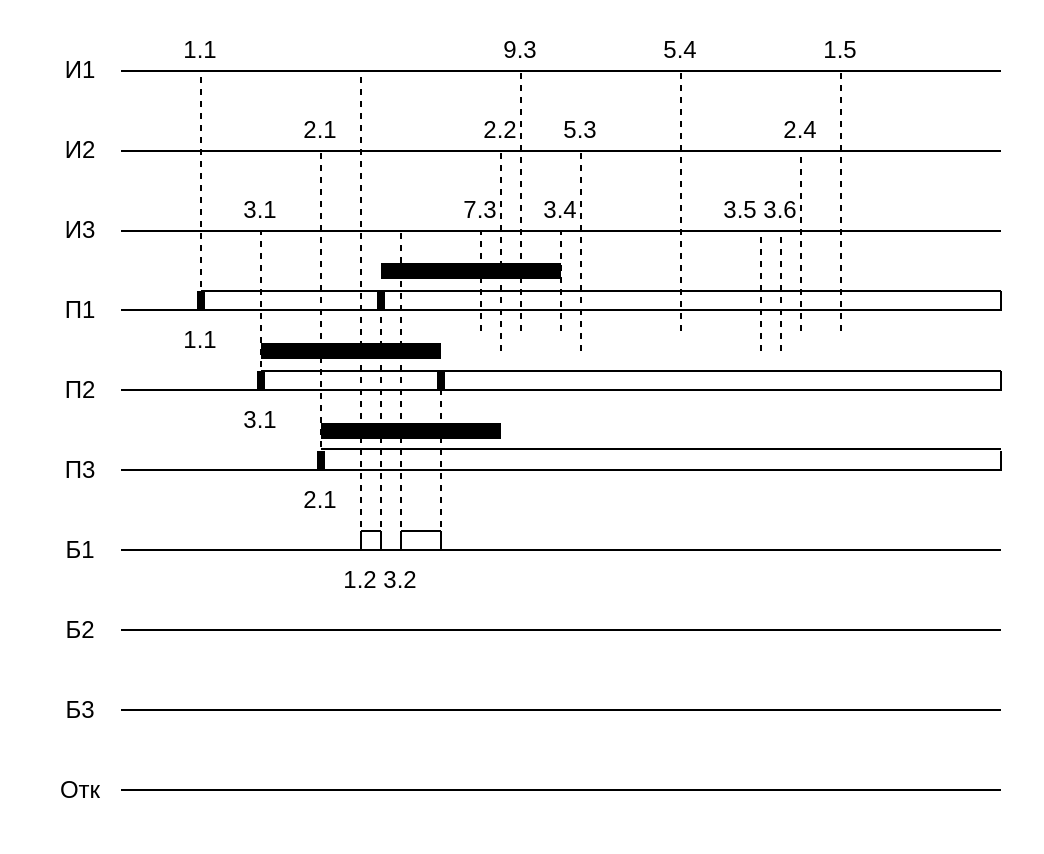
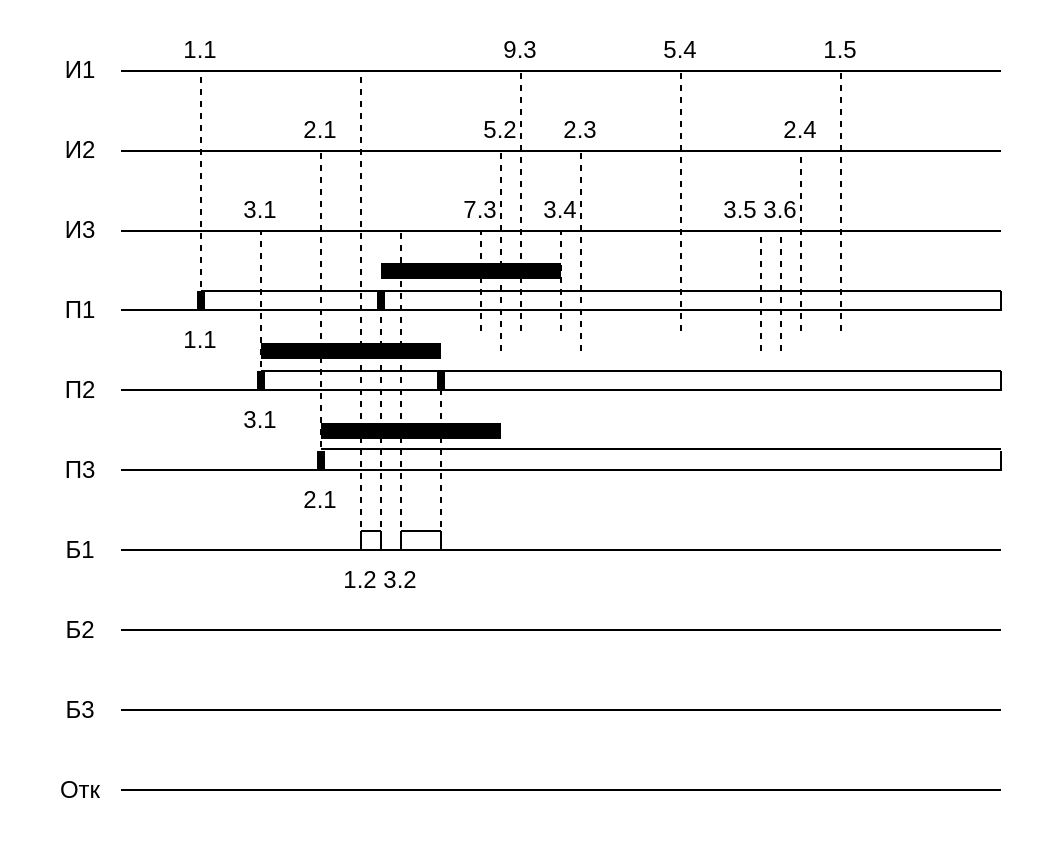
node "2.2": label "2.2" -> "5.2"
node "5.3": label "5.3" -> "2.3"
